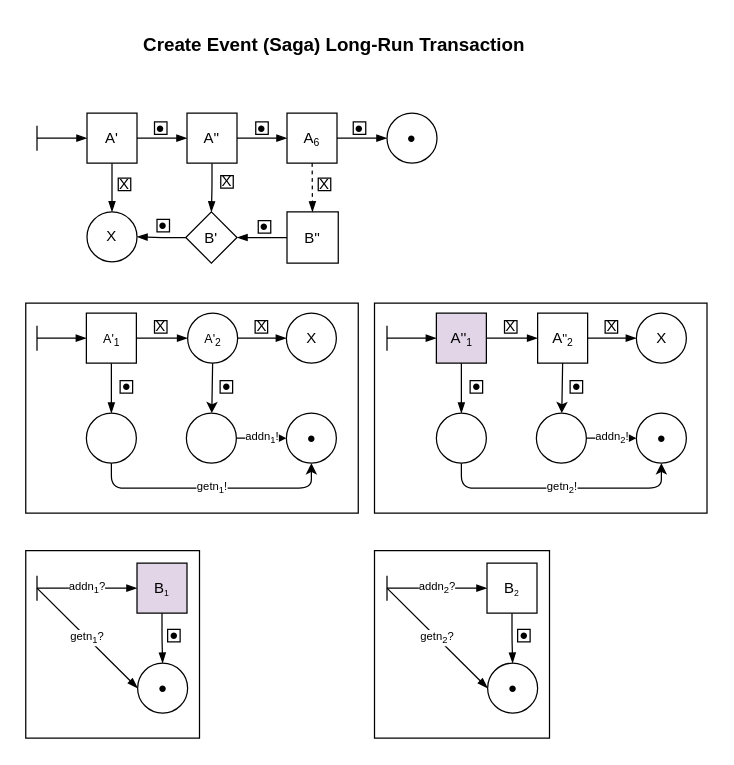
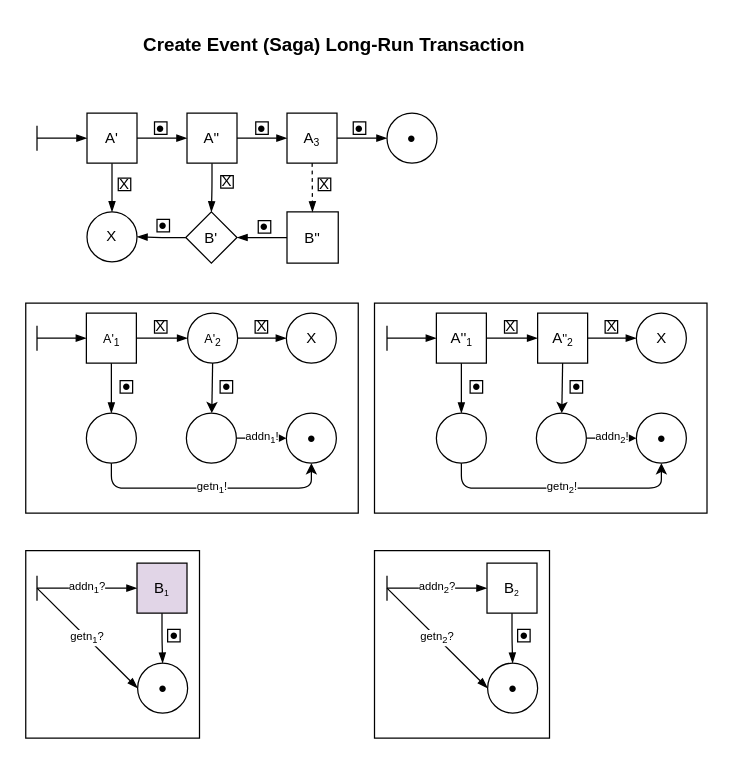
node "A6": label "A6" -> "A3"
node "A''1": fillcolor #e1d5e7 -> #ffffff
